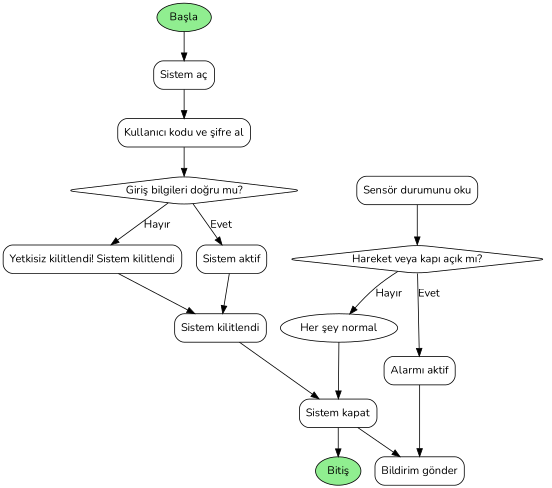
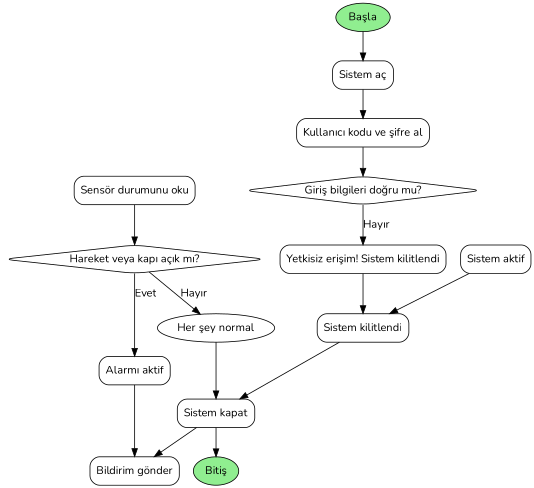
edge "Giriş bilgileri doğru mu?" -> "Sistem aktif": removed, label "Evet"
node "Yetkisiz kilitlendi! Sistem kilitlendi": label "Yetkisiz kilitlendi! Sistem kilitlendi" -> "Yetkisiz erişim! Sistem kilitlendi"
